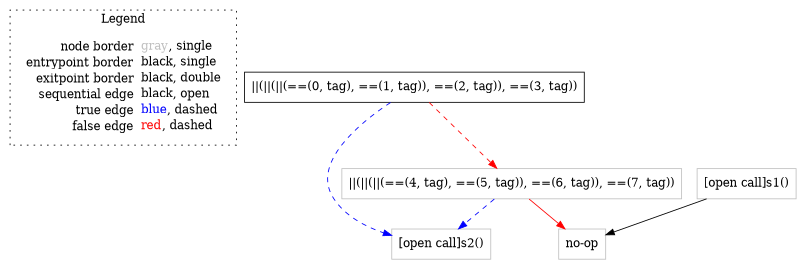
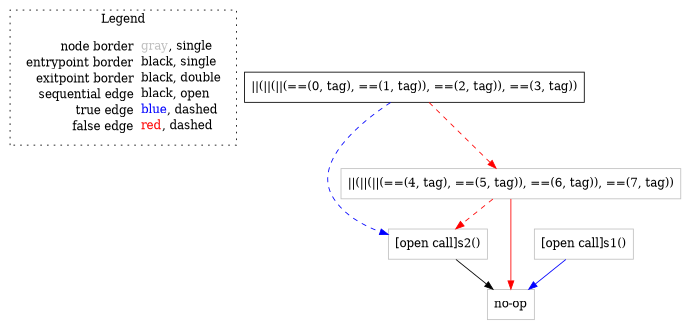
edge "||(||(||(==(4, tag), ==(5, tag)), ==(6, tag)), ==(7, tag))" -> "[open call]s2()": color blue -> red
edge "[open call]s1()" -> "no-op": color black -> blue
edge "[open call]s2()" -> "no-op": added
